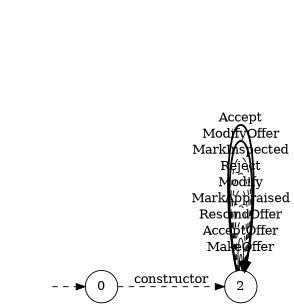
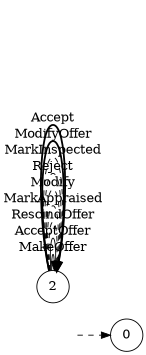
edge "0" -> "2": removed, label "constructor"
